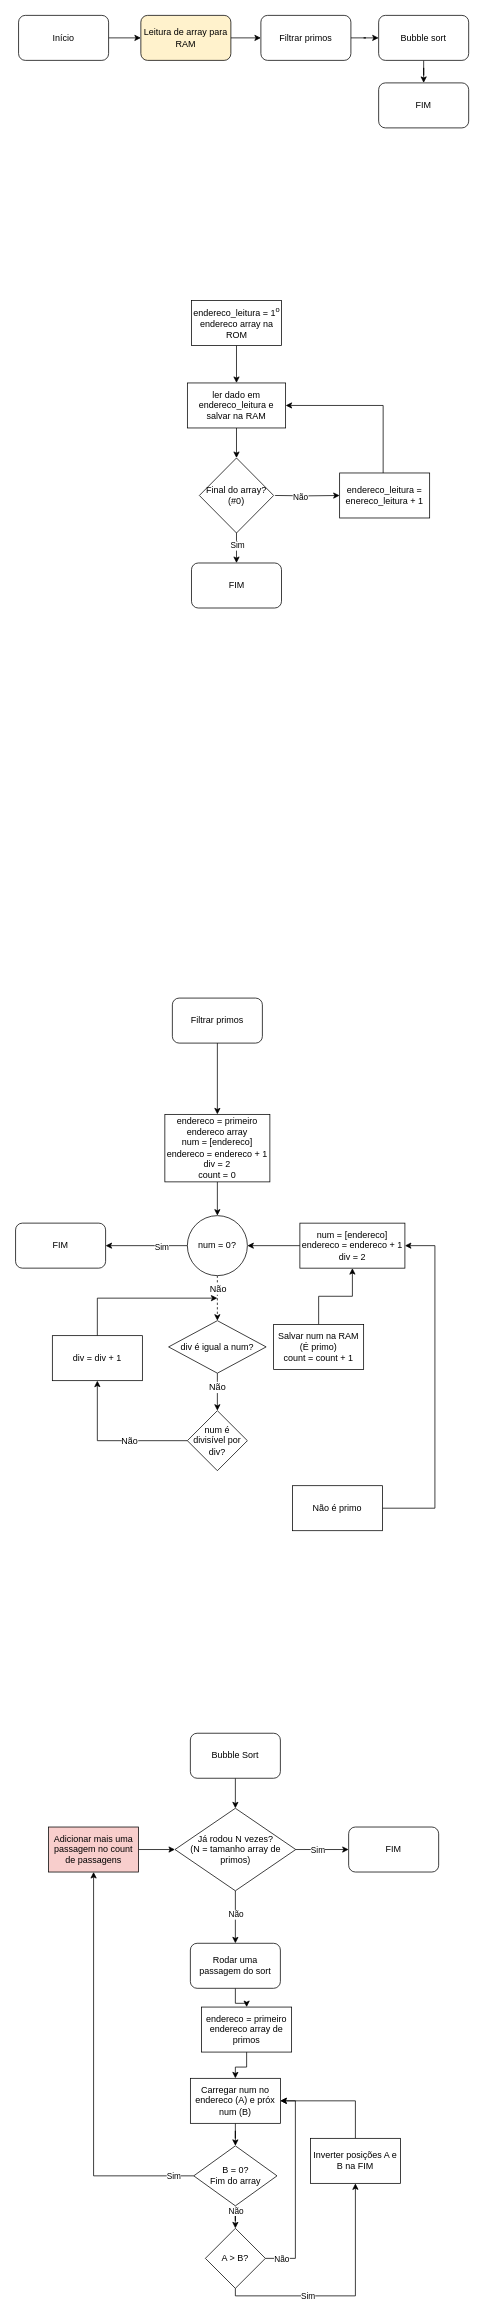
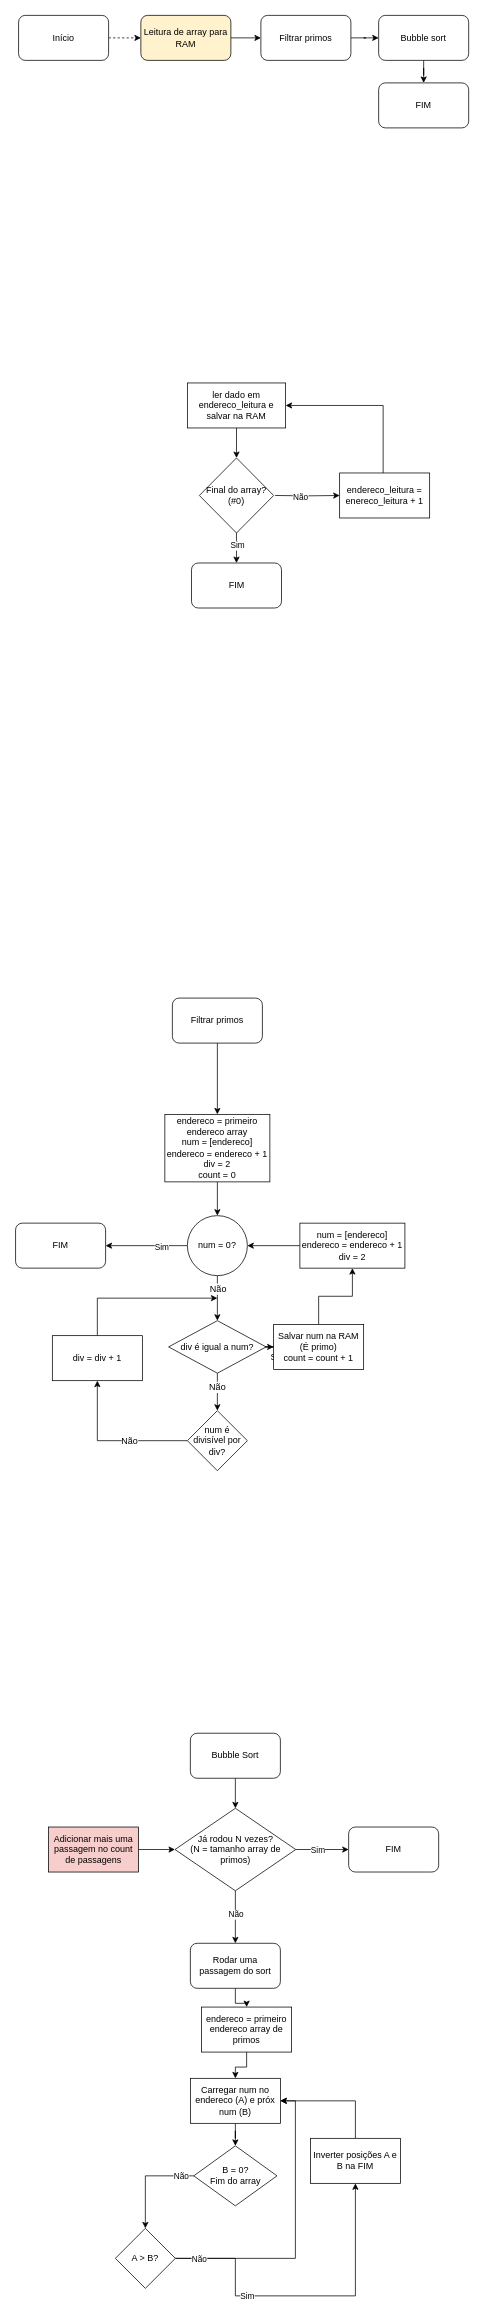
edge "Início" -> "Leitura de array para RAM": style solid -> dashed
node "endereco_leitura = 1o endereco array na ROM": removed
edge "endereco_leitura = 1o endereco array na ROM" -> "ler dado em endereco_leitura e salvar na RAM": removed
edge "num = 0?" -> "div é igual a num?": style dashed -> solid
edge "div é igual a num?" -> "Salvar num na RAM (É primo) count = count + 1": added, label "Sim"
node "Não é primo": removed
edge "Não é primo" -> "num = [endereco] endereco = endereco + 1 div = 2": removed
edge "B = 0? Fim do array" -> "Adicionar mais uma passagem no count de passagens": removed, label "Sim"
node "A > B?": moved (235, 2258) -> (145, 2258)
